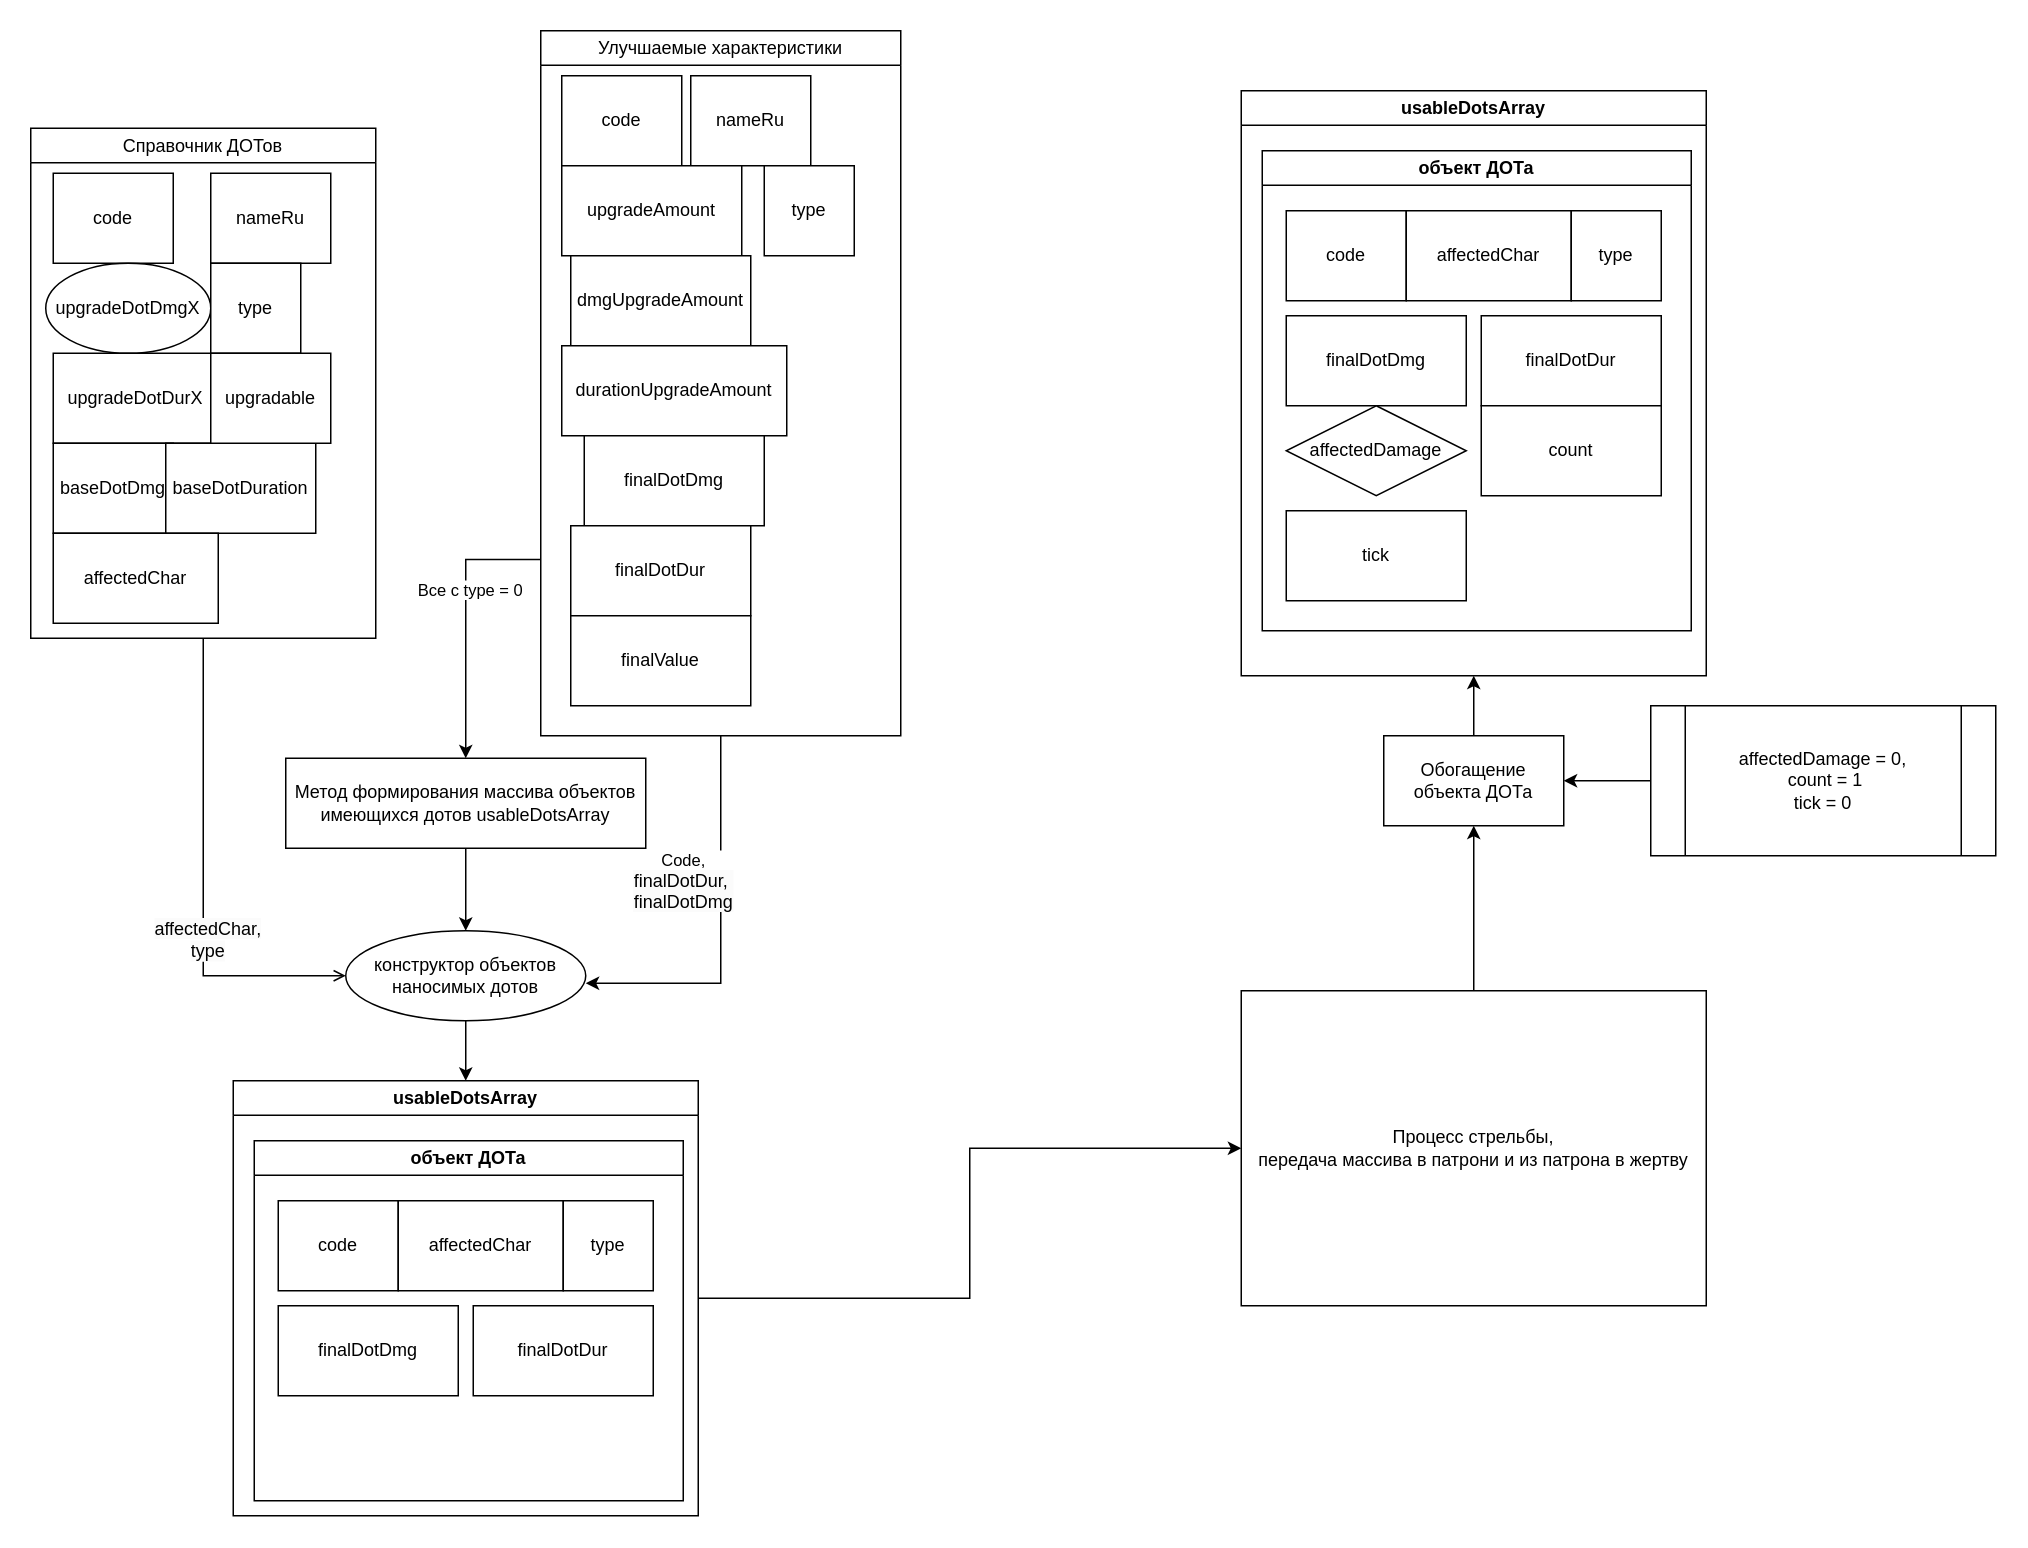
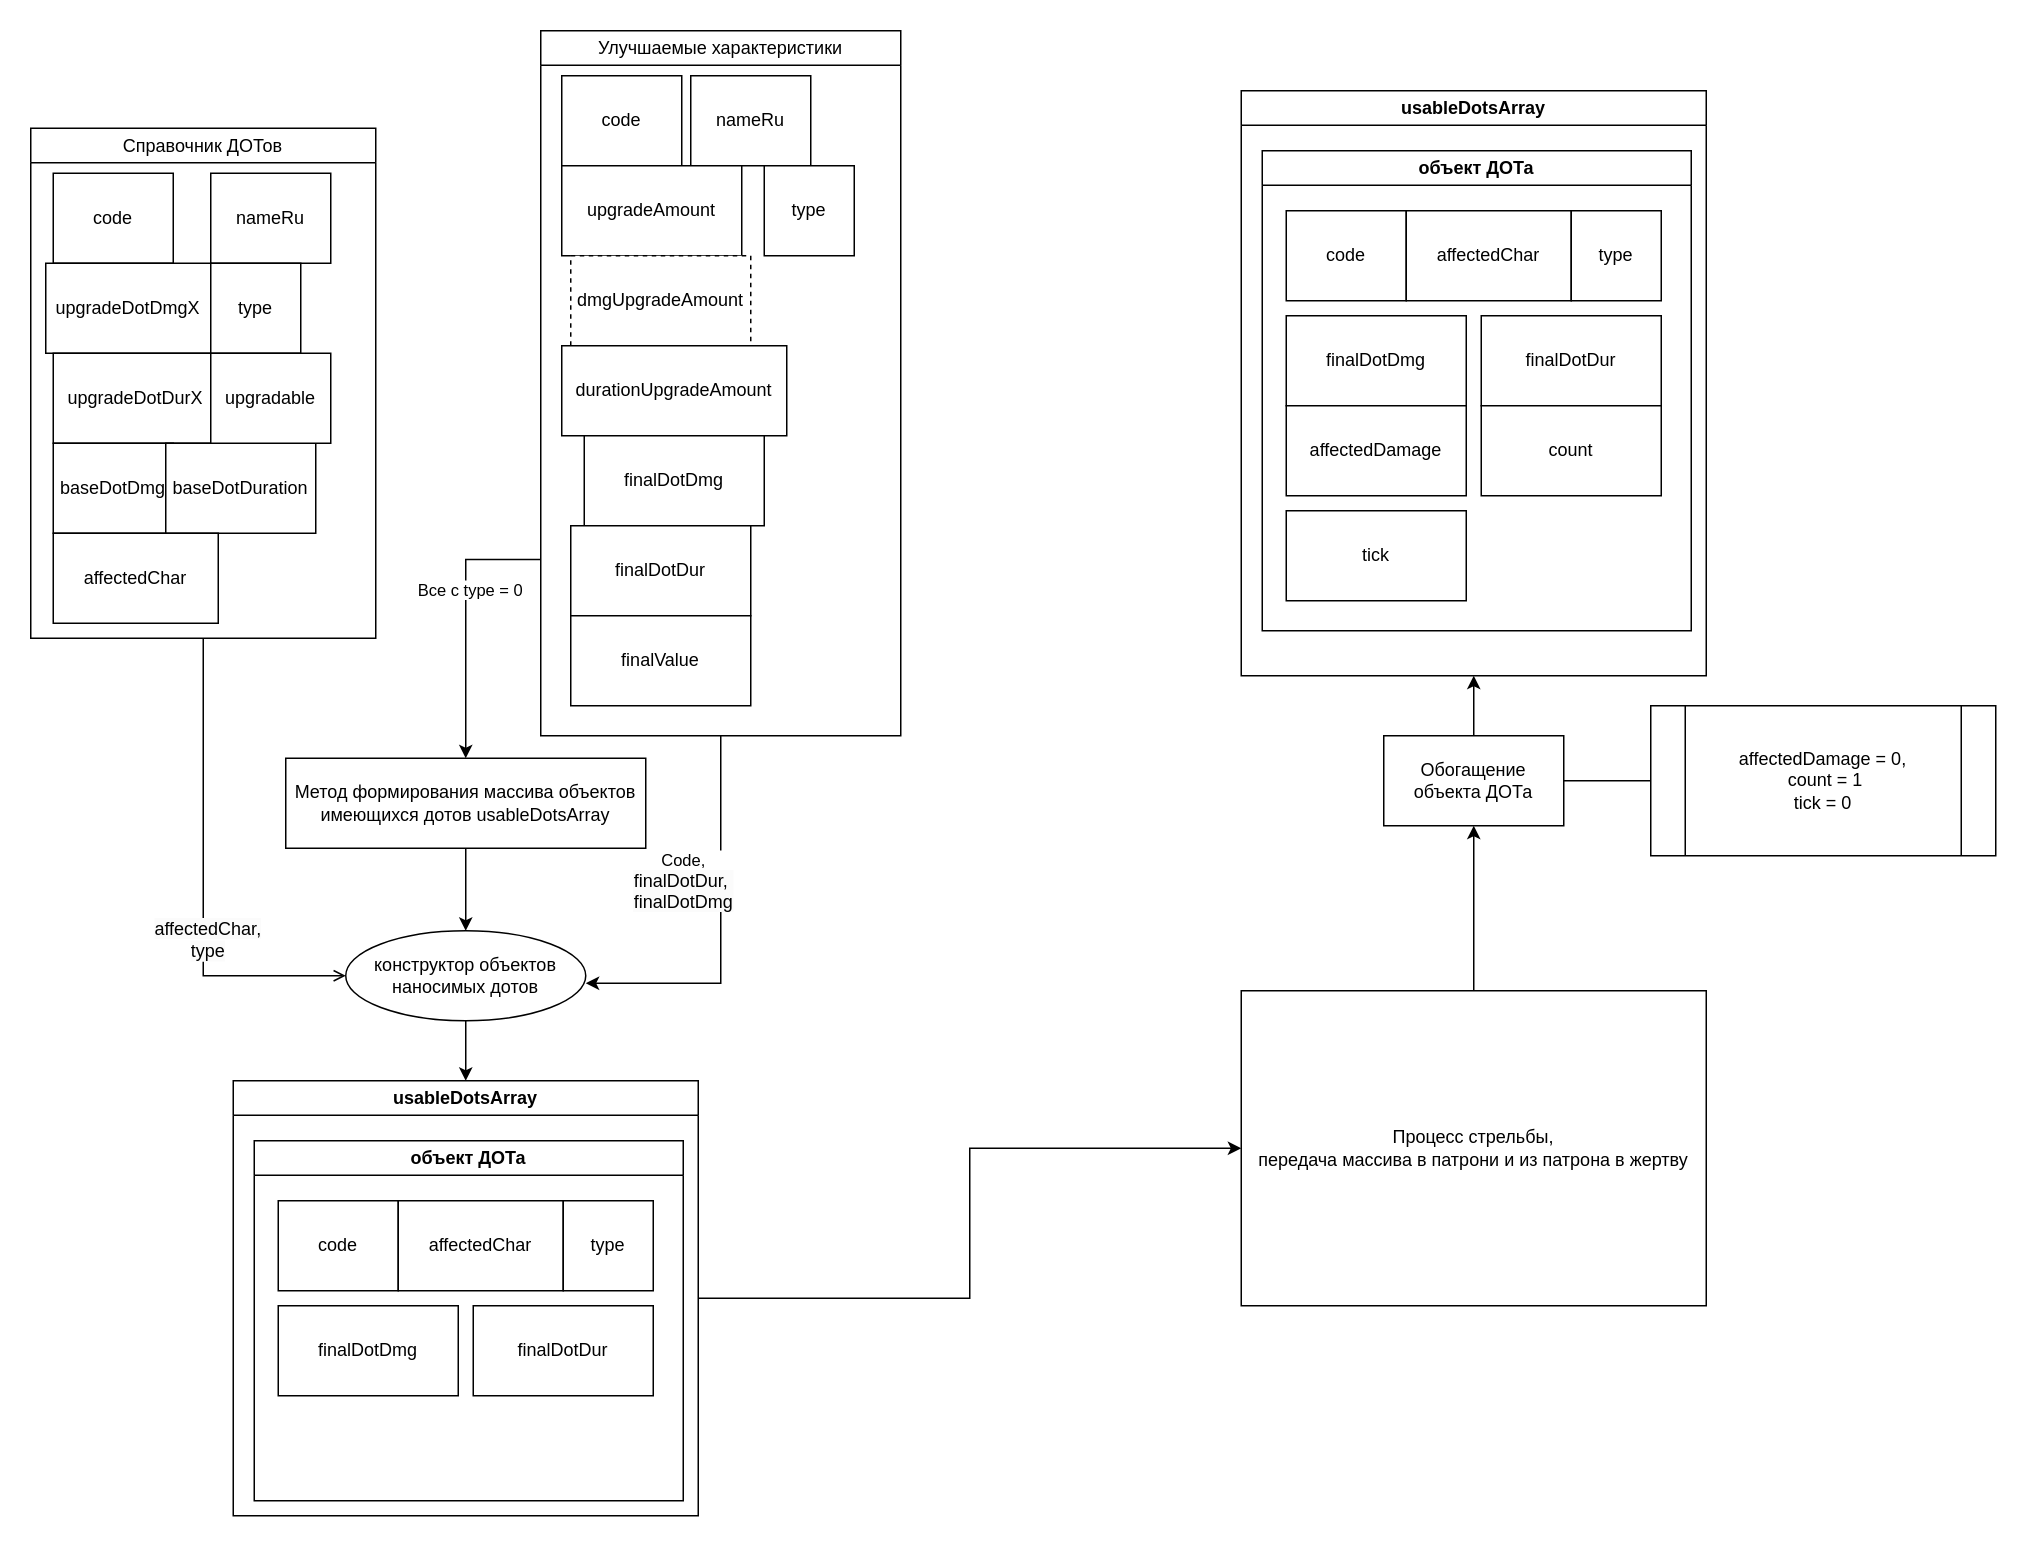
node "dmgUpgradeAmount": style solid -> dashed
node "upgradeDotDmgX": shape ellipse -> rectangle
node "affectedDamage": shape diamond -> rectangle
edge "affectedDamage = 0, count = 1 tick = 0" -> "Обогащение объекта ДОТа": arrowhead classic -> none
